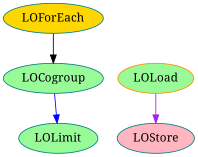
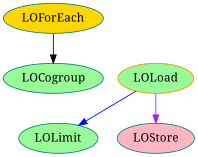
edge "LOCogroup" -> "LOLimit": now "LOLoad" -> "LOLimit"
